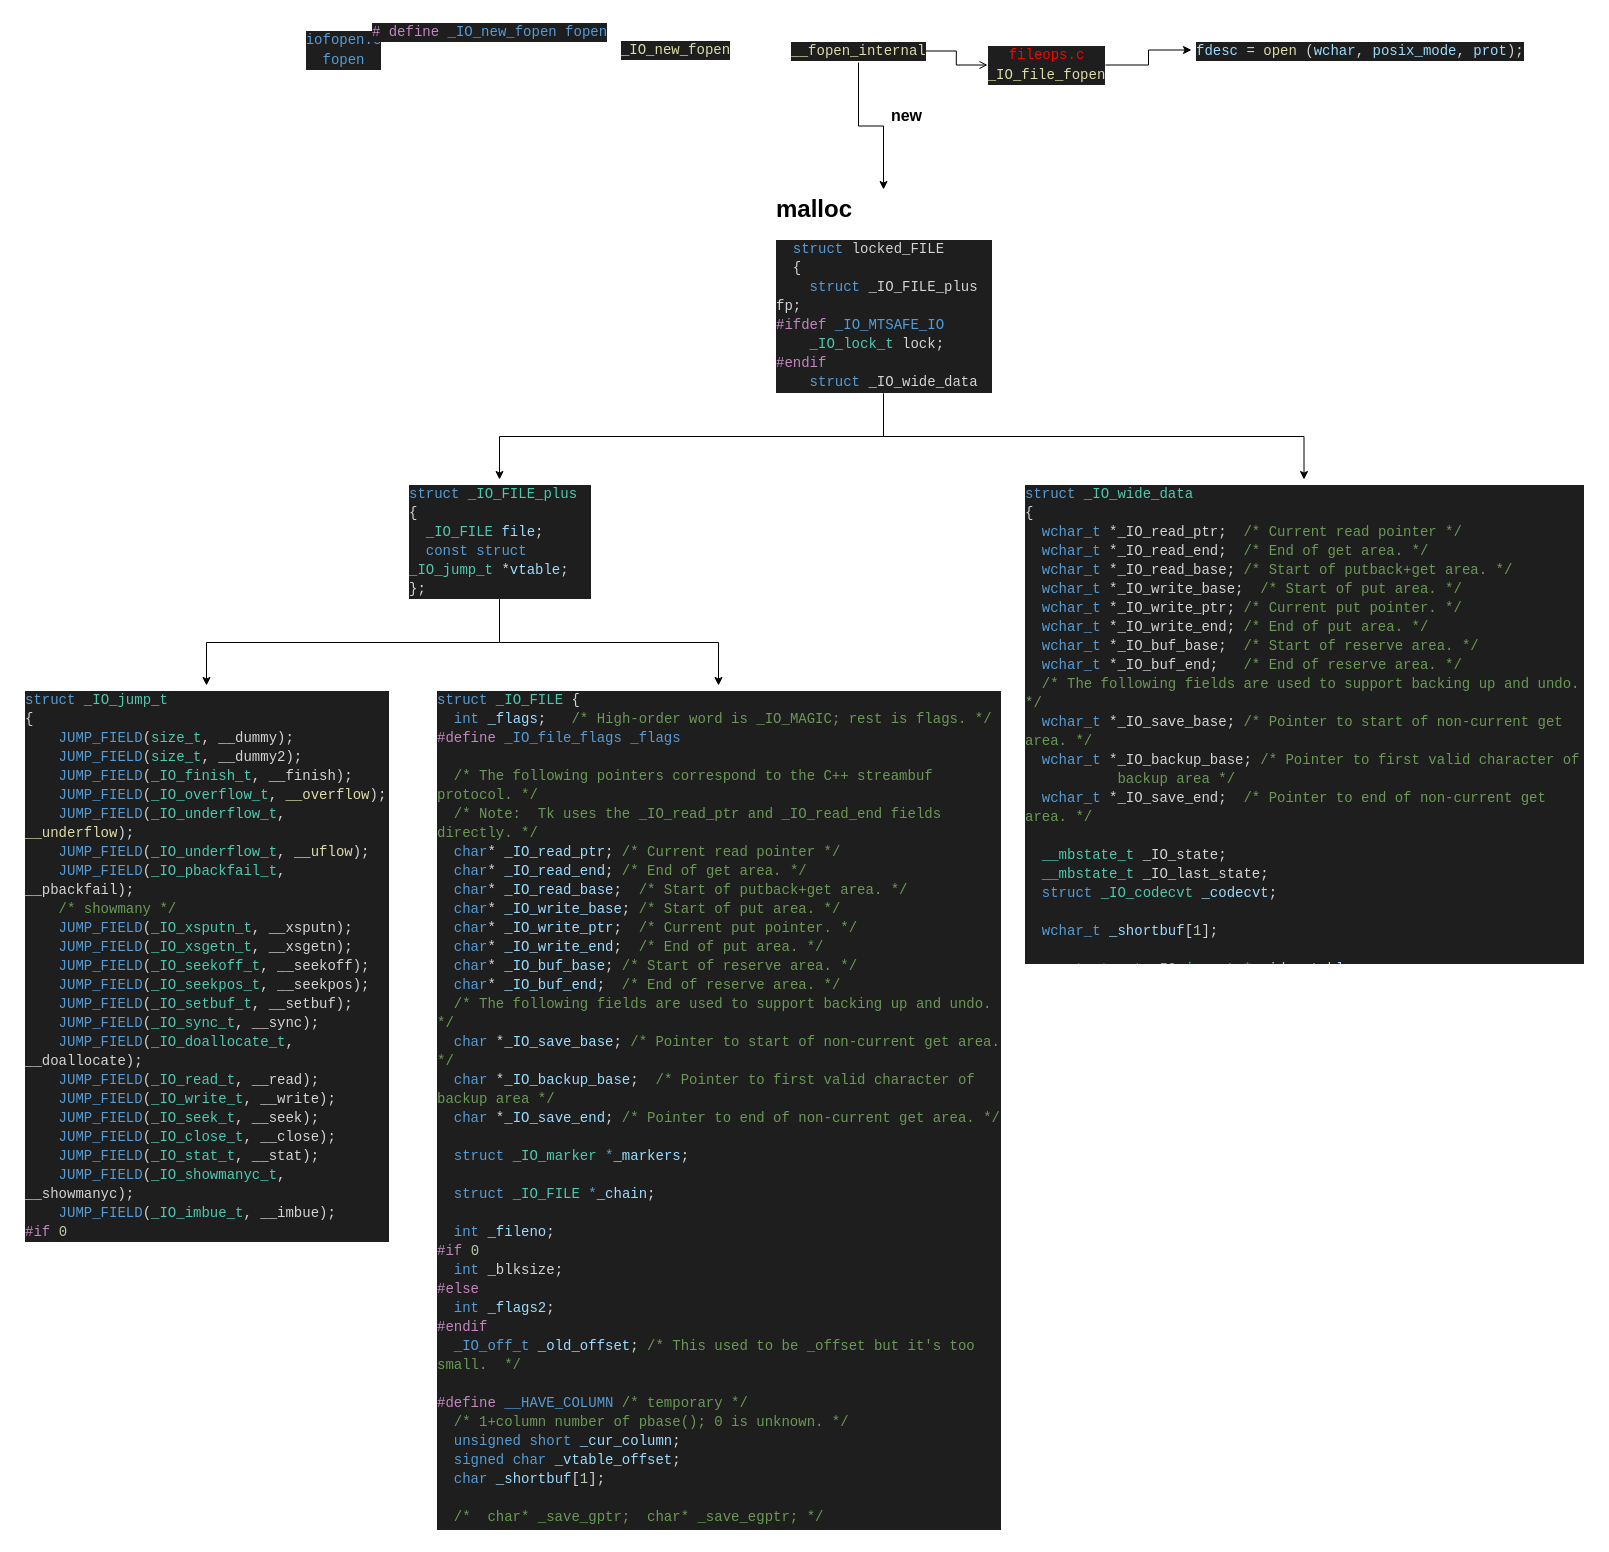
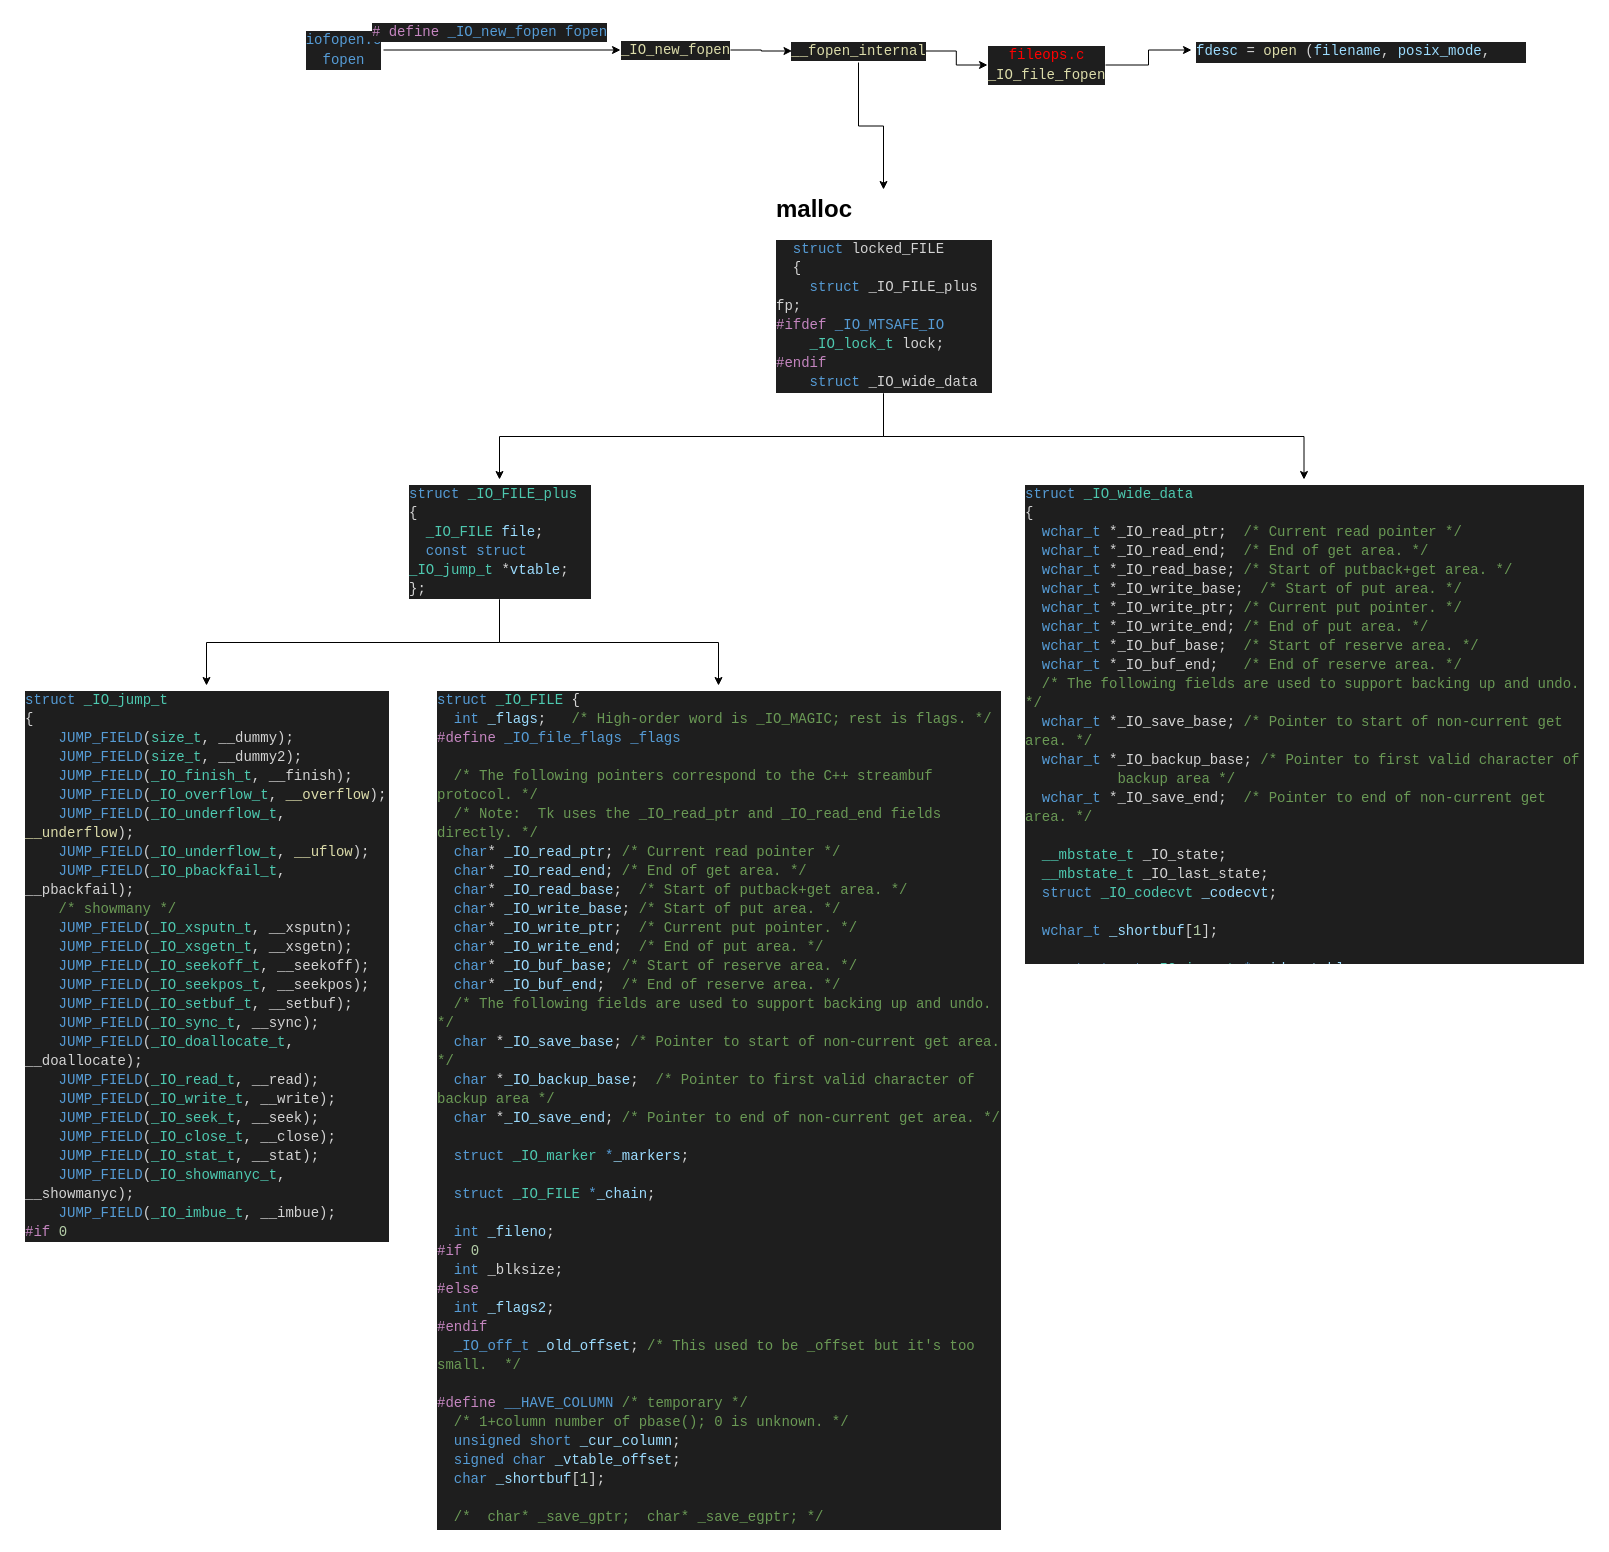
node "fdesc = open (wchar, posix_mode, prot);": label "fdesc = open (wchar, posix_mode, prot);" -> "fdesc = open (filename, posix_mode, prot);"
edge "iofopen.c fopen" -> "_IO_new_fopen": added
edge "_IO_new_fopen" -> "__fopen_internal": added
edge "__fopen_internal" -> "fileops.c _IO_file_fopen": arrowhead open -> classic
node "new": removed
